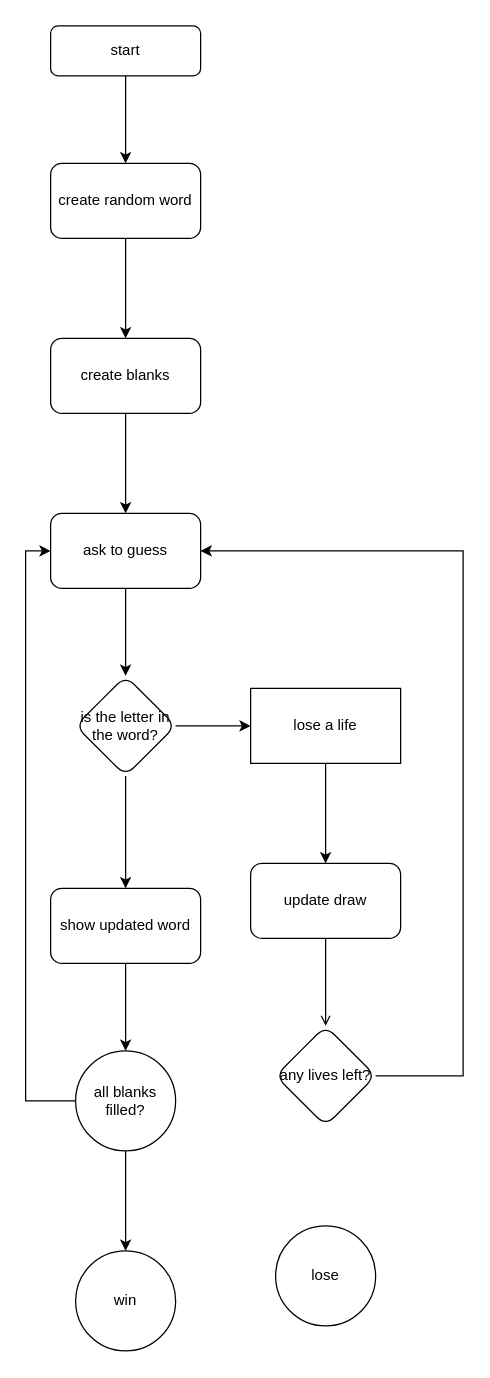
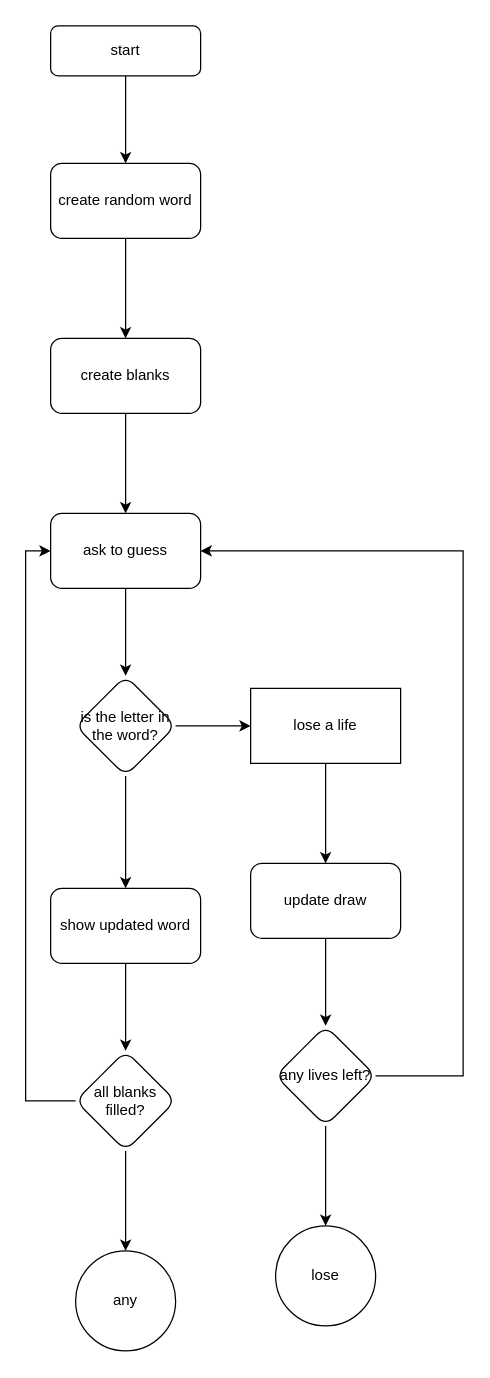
edge "update draw" -> "any lives left?": arrowhead open -> classic
node "all blanks filled?": shape ellipse -> diamond
edge "any lives left?" -> "lose": added
node "win": label "win" -> "any"
